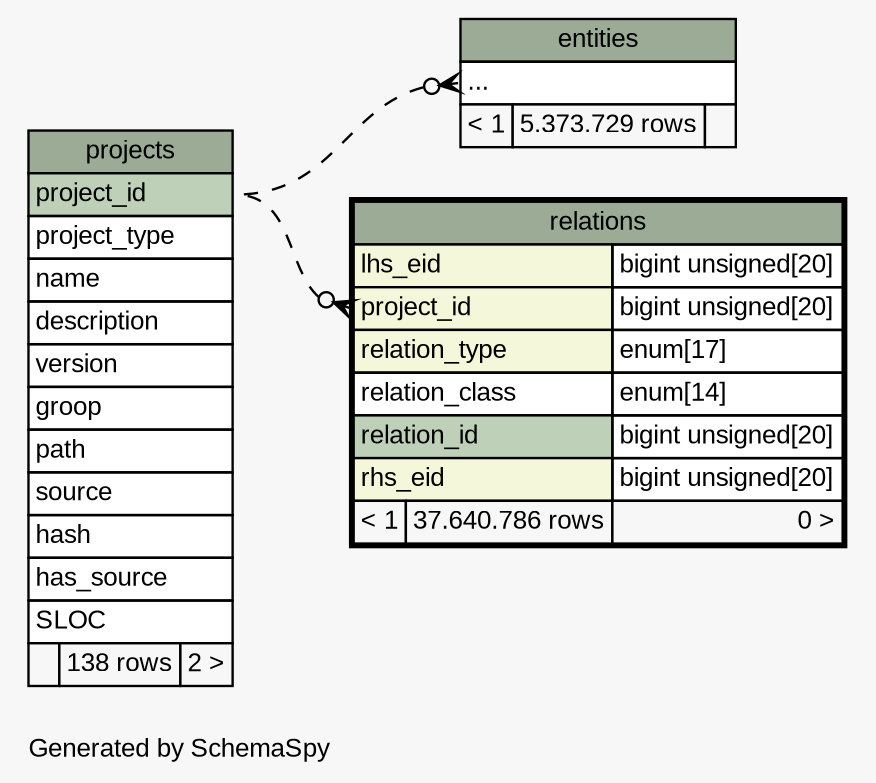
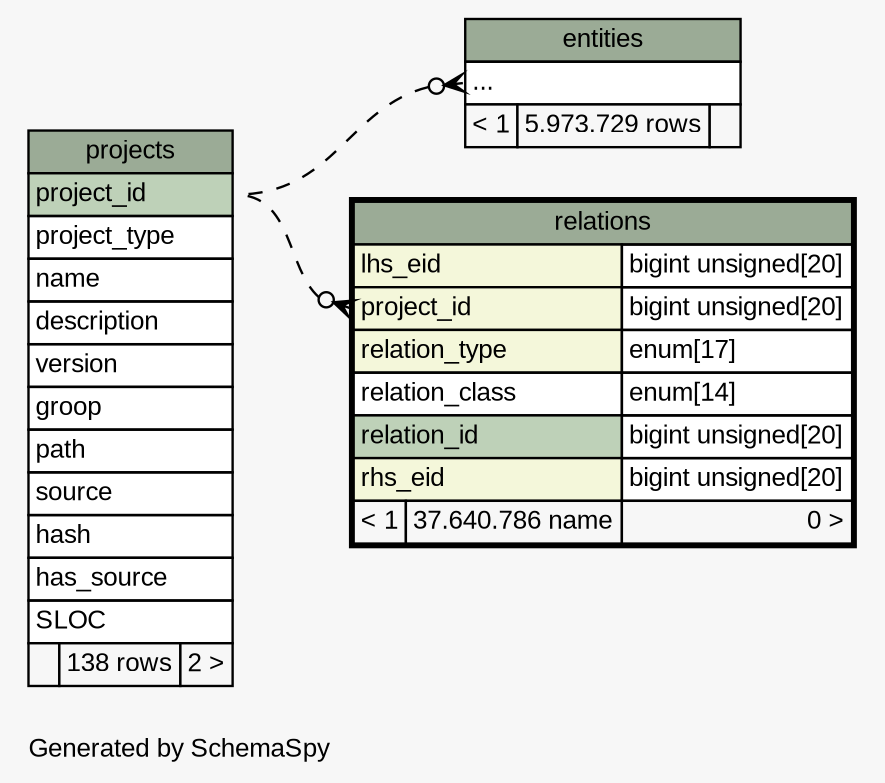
node "entities": text "5.373.729 rows" -> "5.973.729 rows"
node "relations": text "37.640.786 rows" -> "37.640.786 name"
